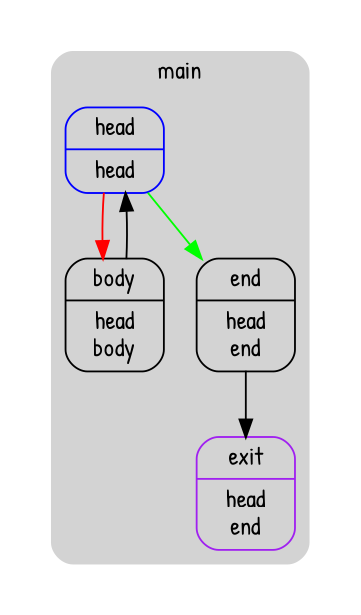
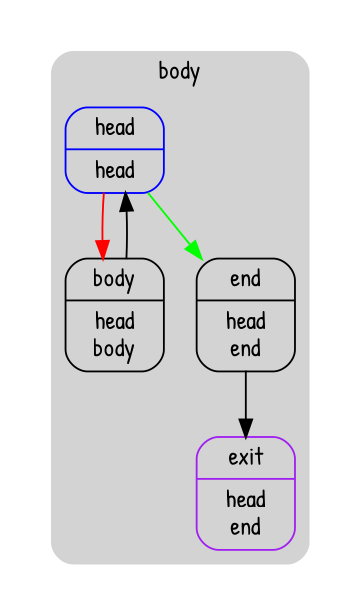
cluster "main": label "main" -> "body"
